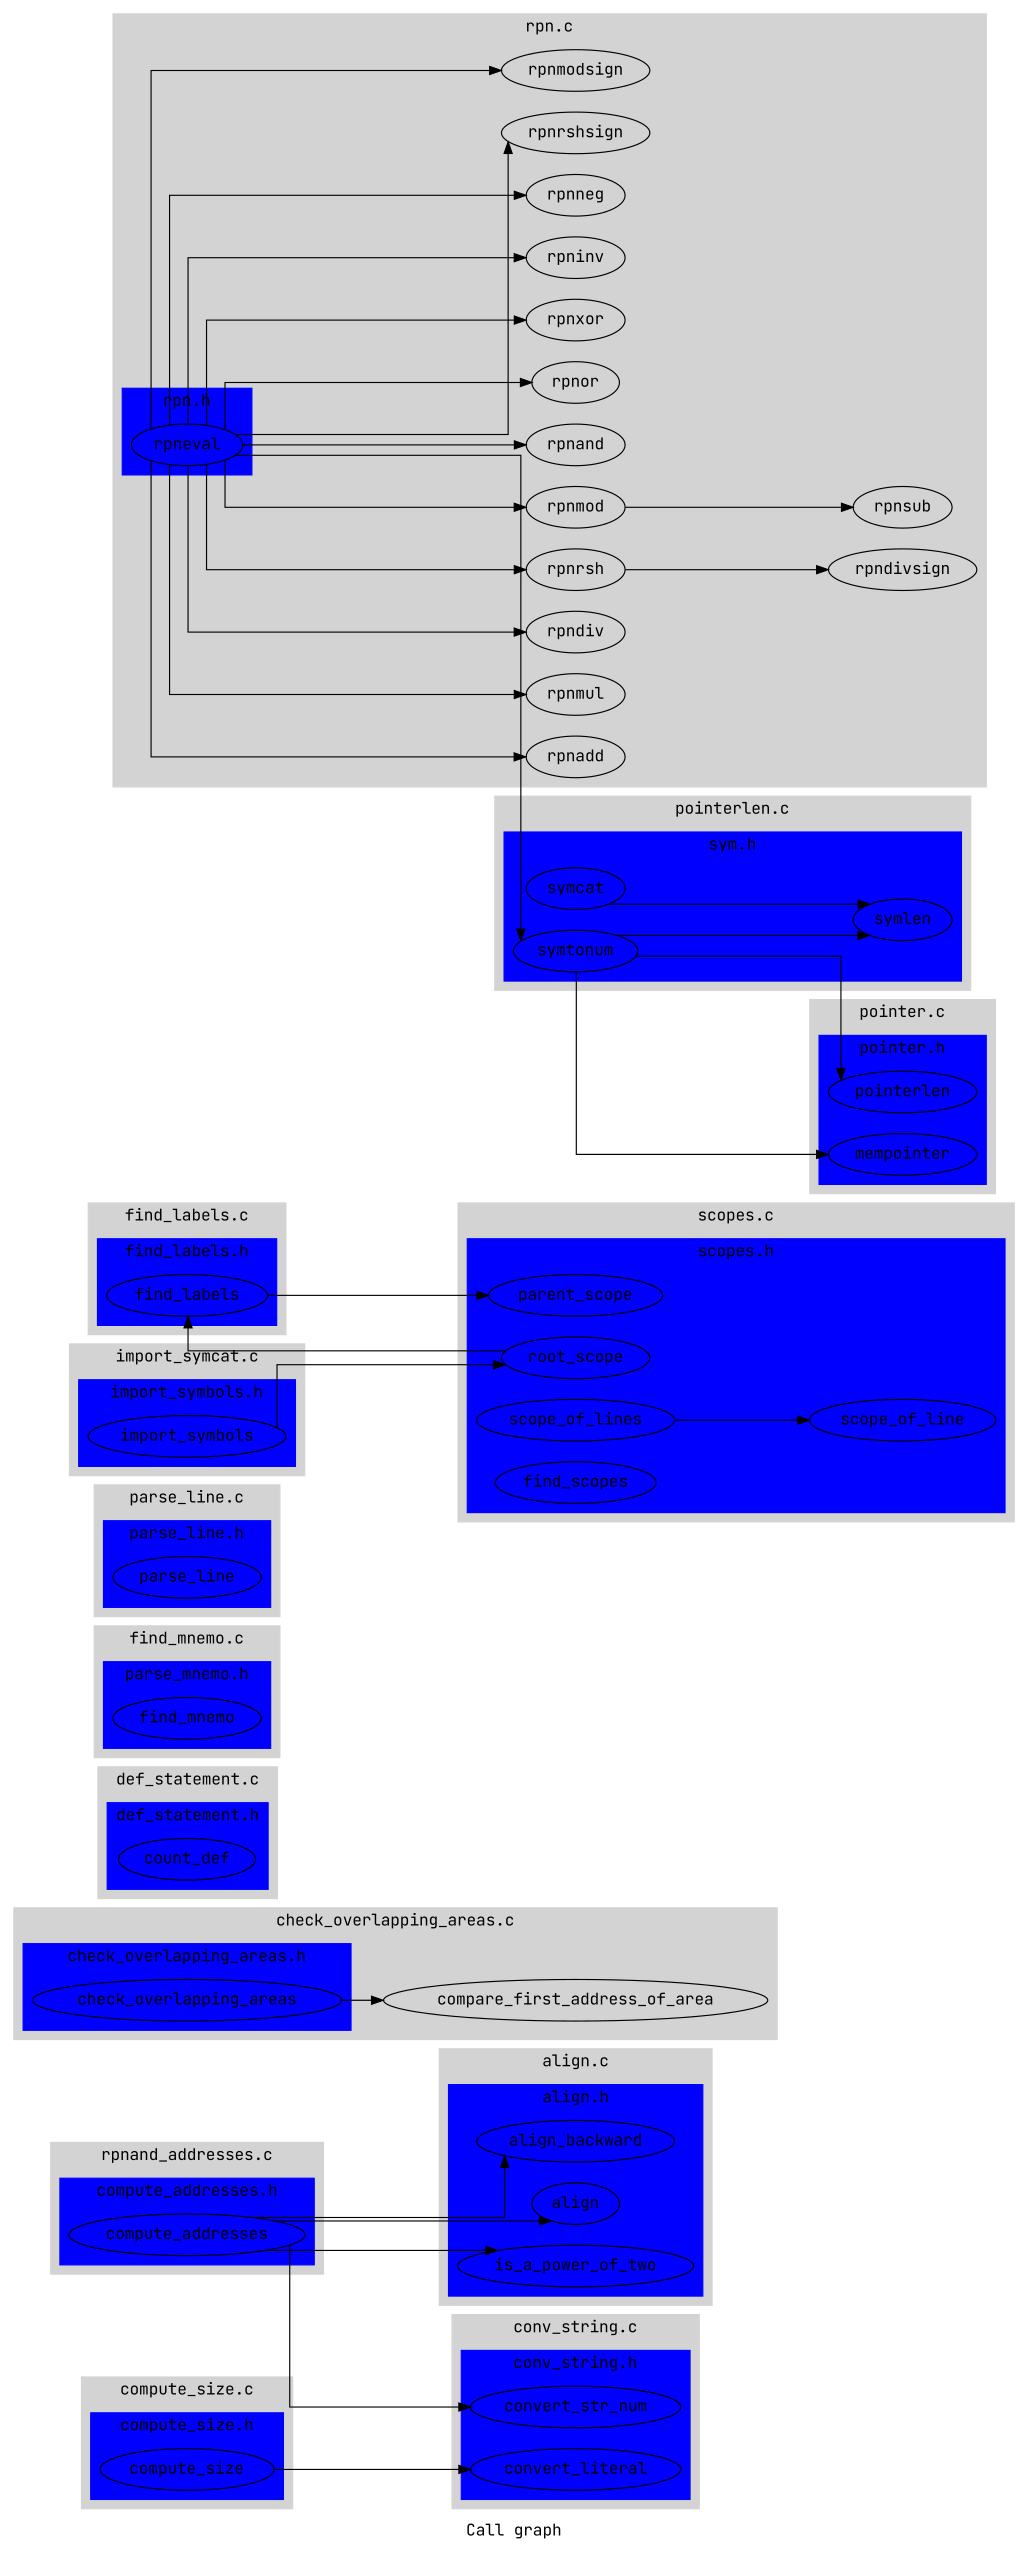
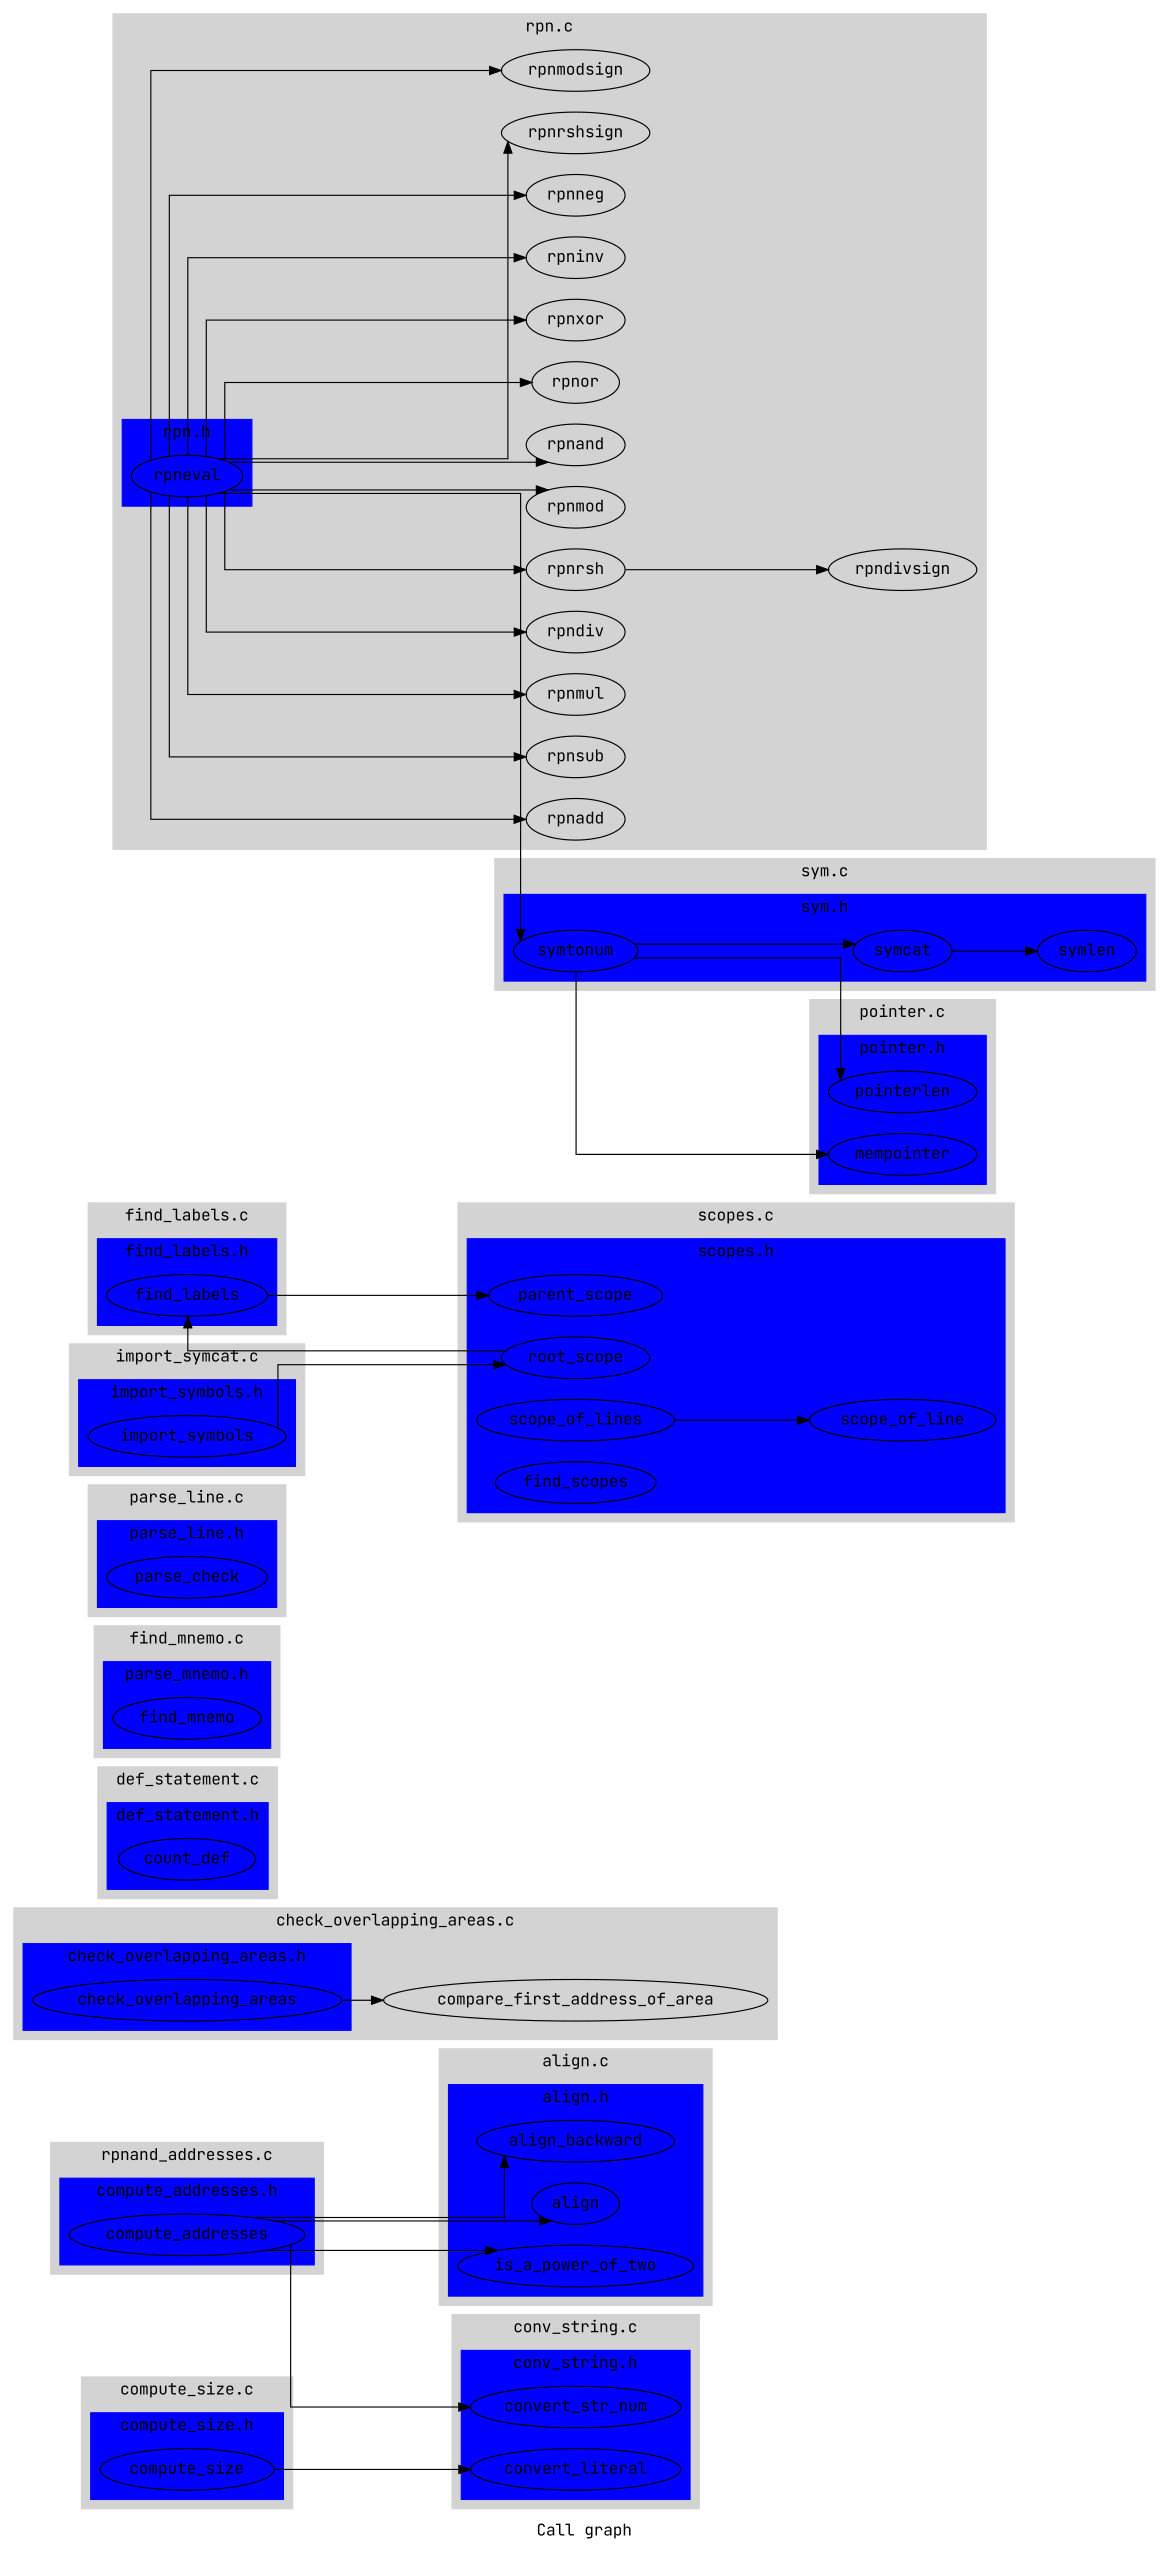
edge "rpnmod" -> "rpnsub": now "rpneval" -> "rpnsub"
cluster "pointerlen.c": label "pointerlen.c" -> "sym.c"
edge "symtonum" -> "symlen": now "symtonum" -> "symcat"
node "parse_line": label "parse_line" -> "parse_check"
